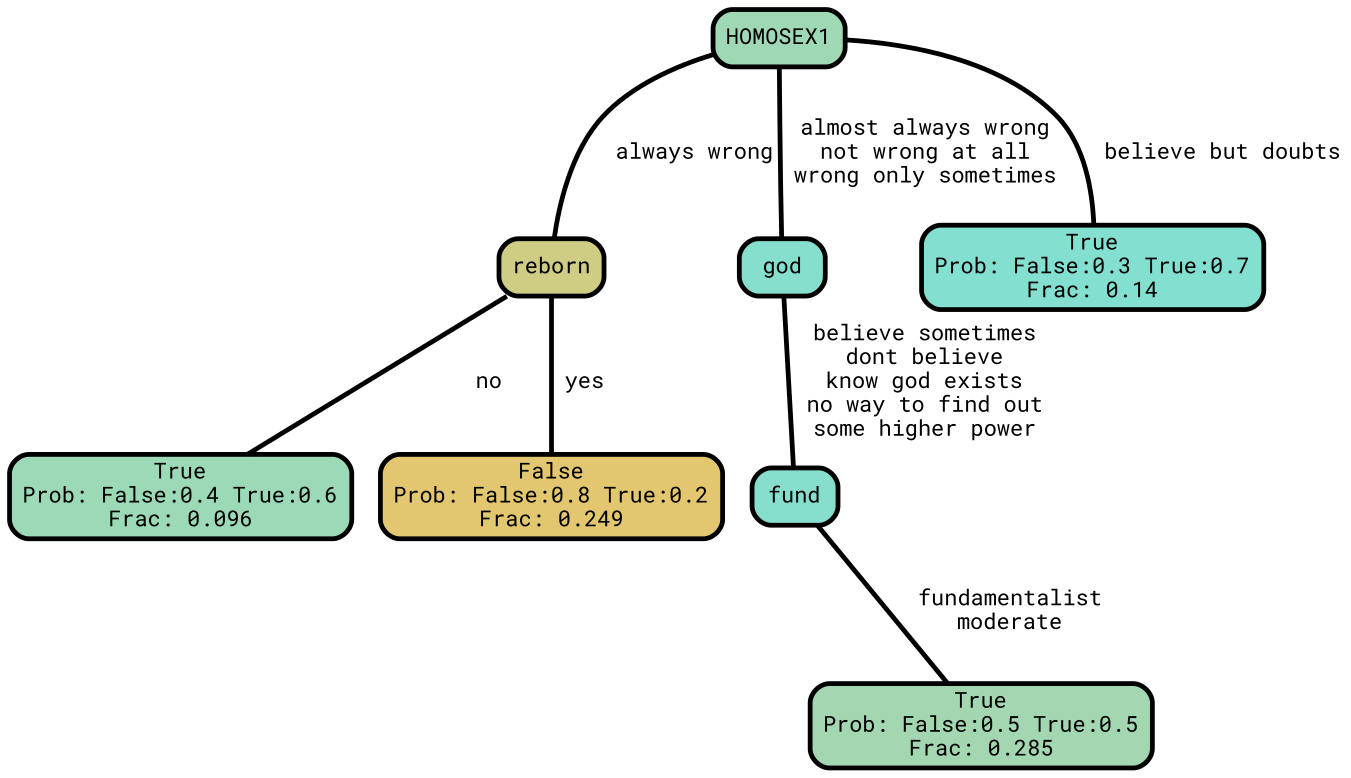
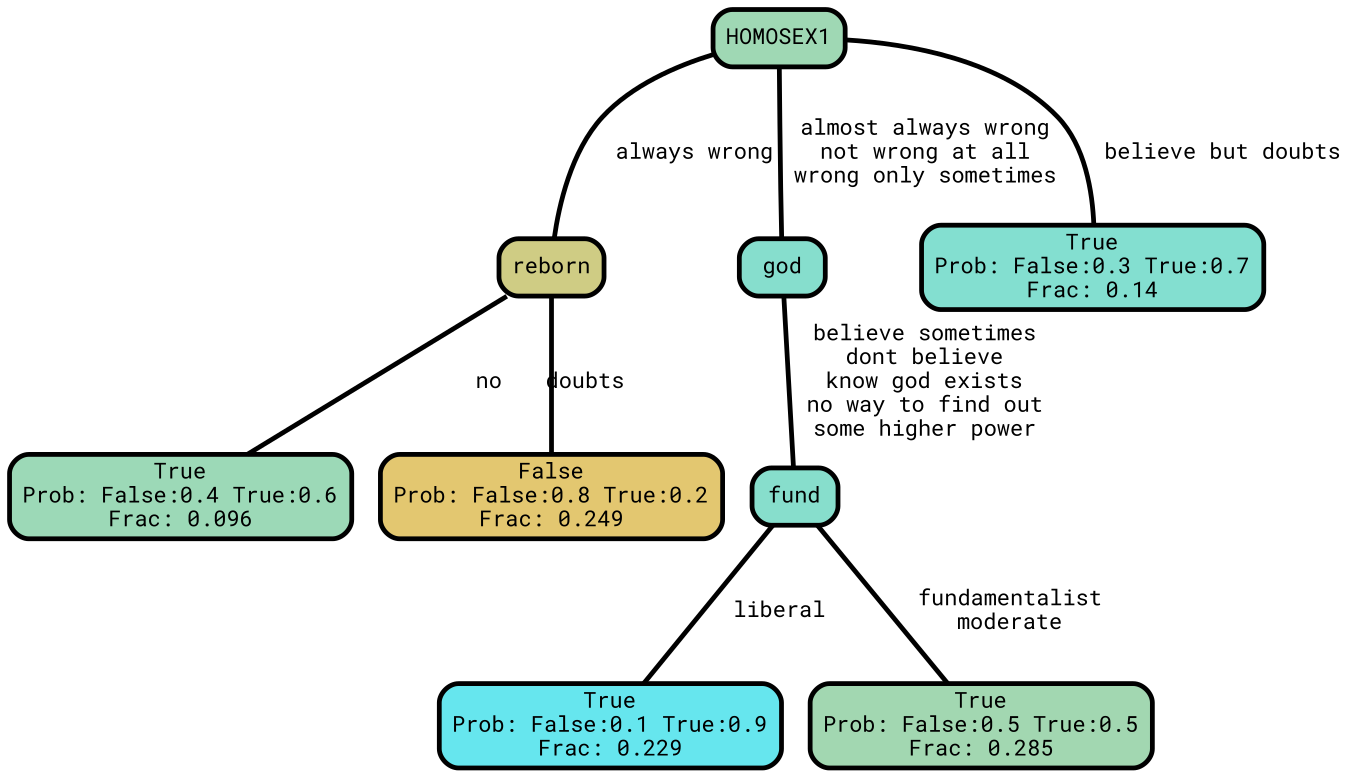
edge "reborn" -- "False Prob: False:0.8 True:0.2 Frac: 0.249": label " yes" -> " doubts"
node "True Prob: False:0.1 True:0.9 Frac: 0.229": added
